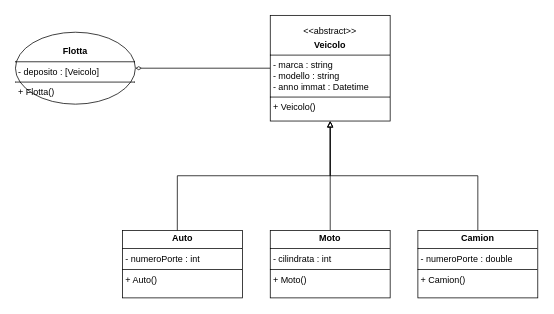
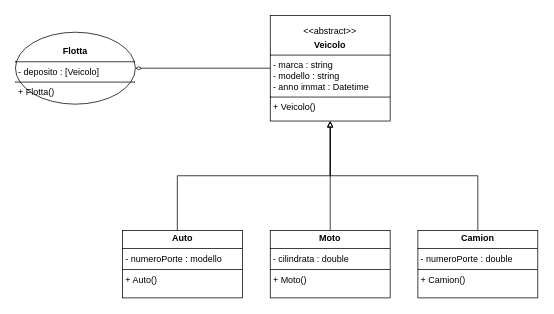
node "Auto - numeroPorte : int + Auto()": label "Auto - numeroPorte : int + Auto()" -> "Auto - numeroPorte : modello + Auto()"
node "Moto - cilindrata : int + Moto()": label "Moto - cilindrata : int + Moto()" -> "Moto - cilindrata : double + Moto()"
